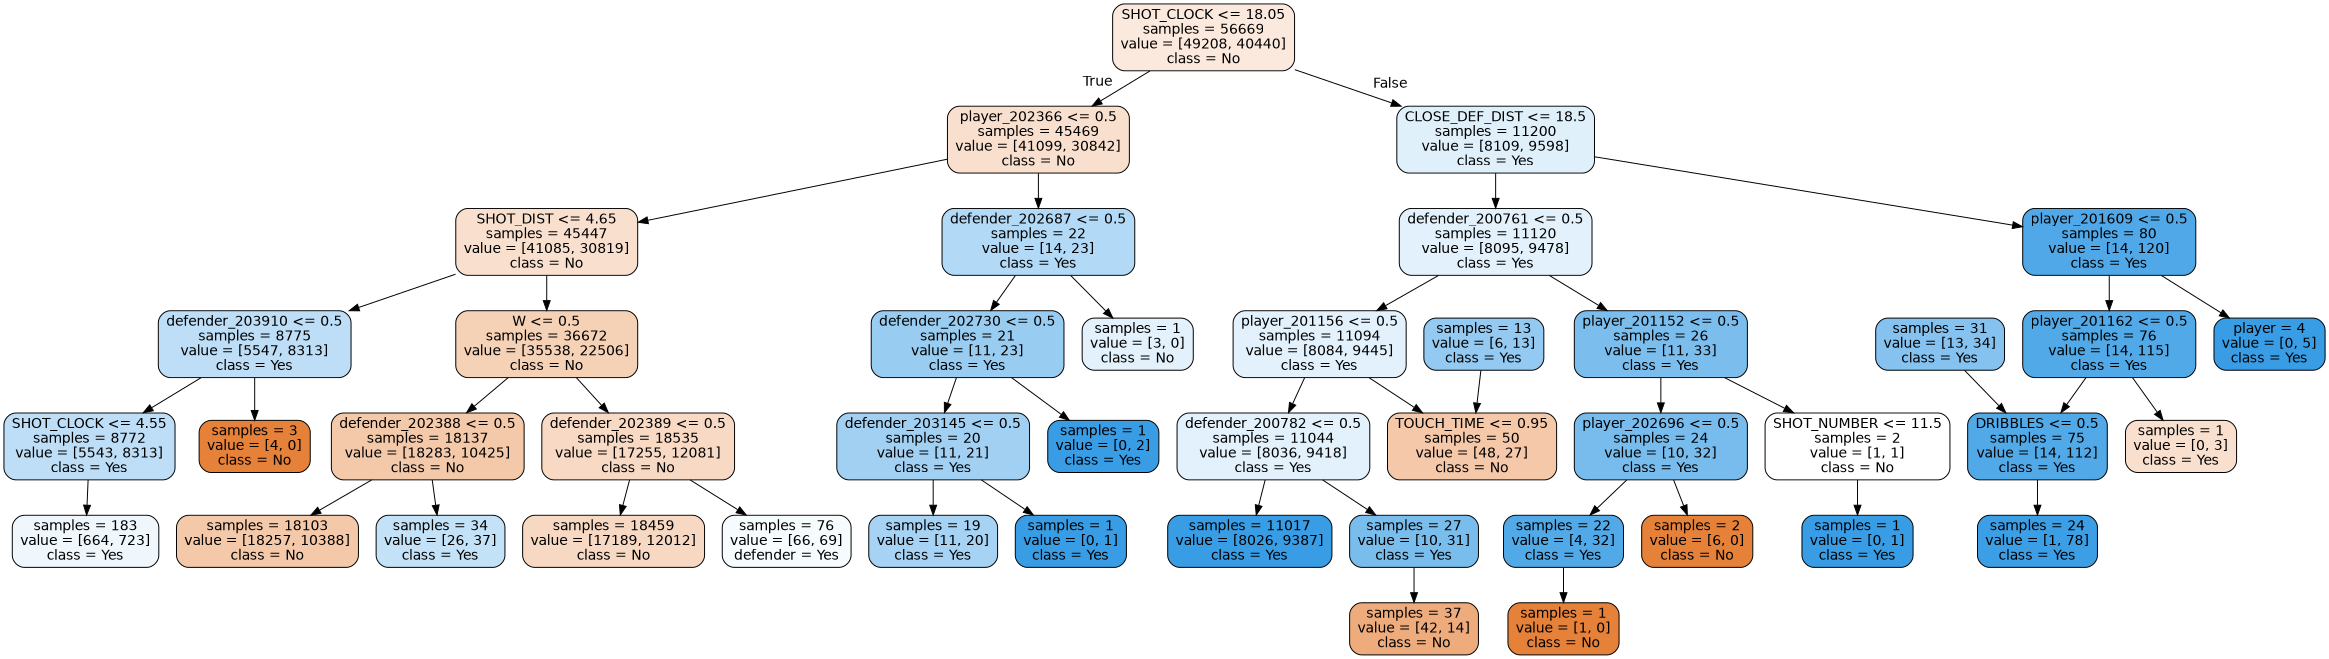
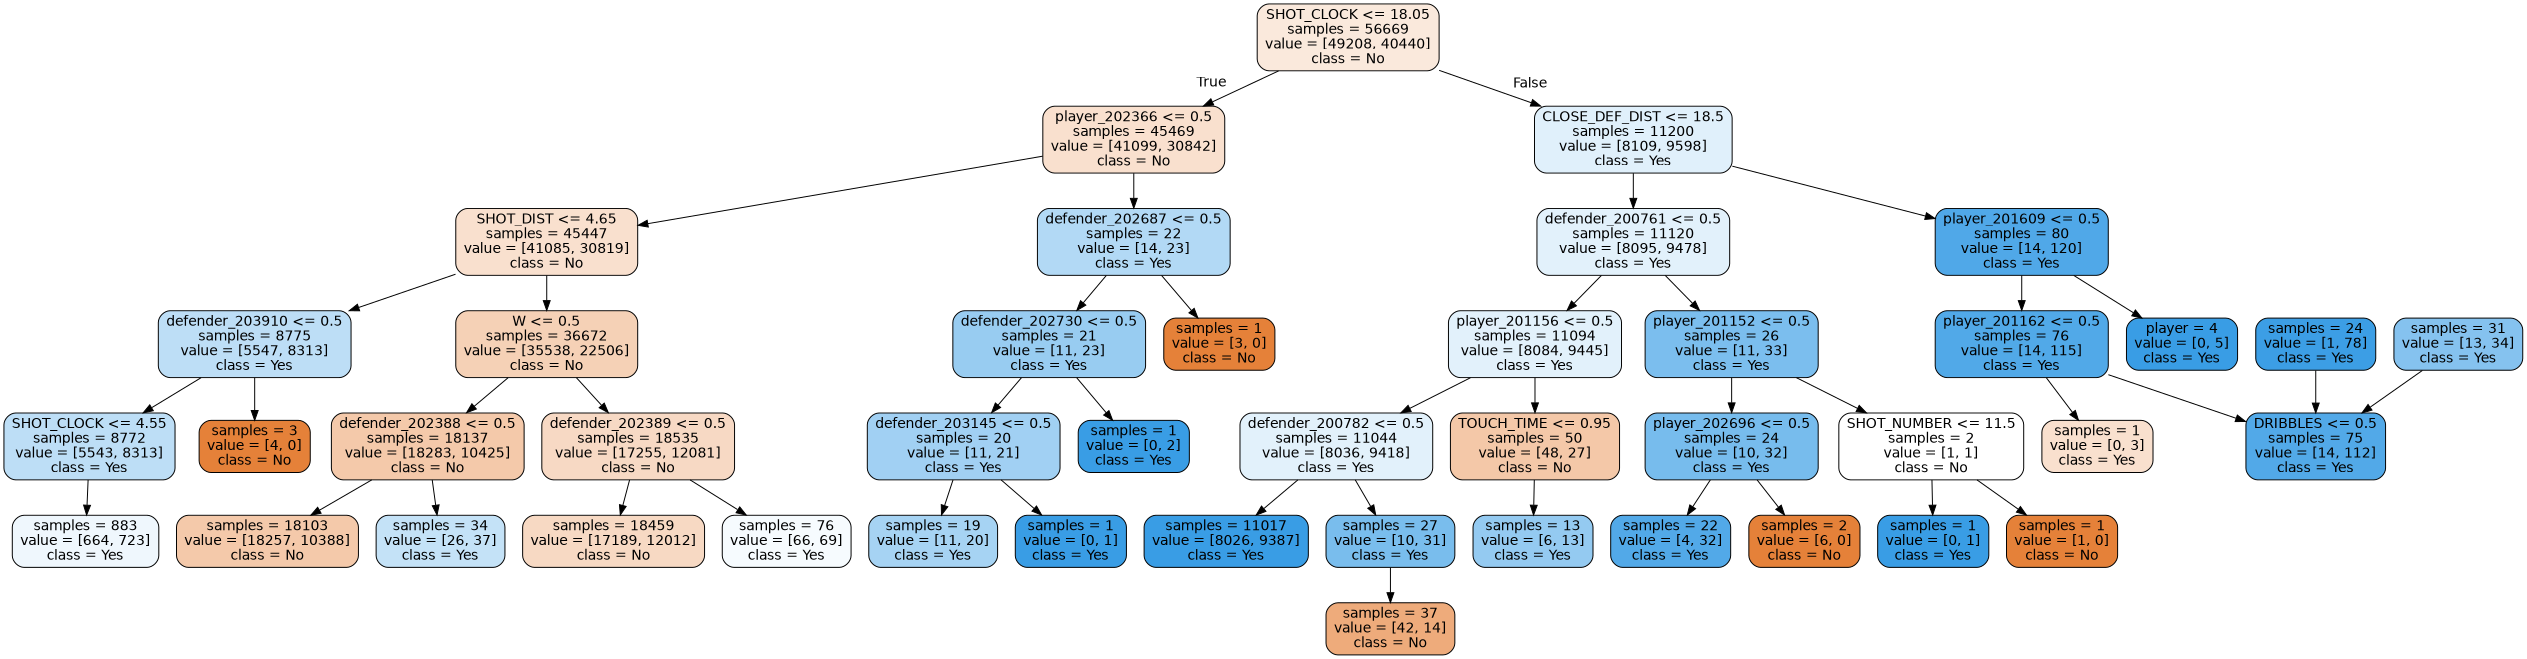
node "samples = 1 value = [3, 0] class = No": fillcolor #e2f1fb -> #e58139
edge "samples = 13 value = [6, 13] class = Yes" -> "TOUCH_TIME <= 0.95 samples = 50 value = [48, 27] class = No": reversed
edge "DRIBBLES <= 0.5 samples = 75 value = [14, 112] class = Yes" -> "samples = 24 value = [1, 78] class = Yes": reversed
node "samples = 183 value = [664, 723] class = Yes": label "samples = 183 value = [664, 723] class = Yes" -> "samples = 883 value = [664, 723] class = Yes"
node "samples = 76 value = [66, 69] defender = Yes": label "samples = 76 value = [66, 69] defender = Yes" -> "samples = 76 value = [66, 69] class = Yes"
edge "samples = 22 value = [4, 32] class = Yes" -> "samples = 1 value = [1, 0] class = No": now "SHOT_NUMBER <= 11.5 samples = 2 value = [1, 1] class = No" -> "samples = 1 value = [1, 0] class = No"
